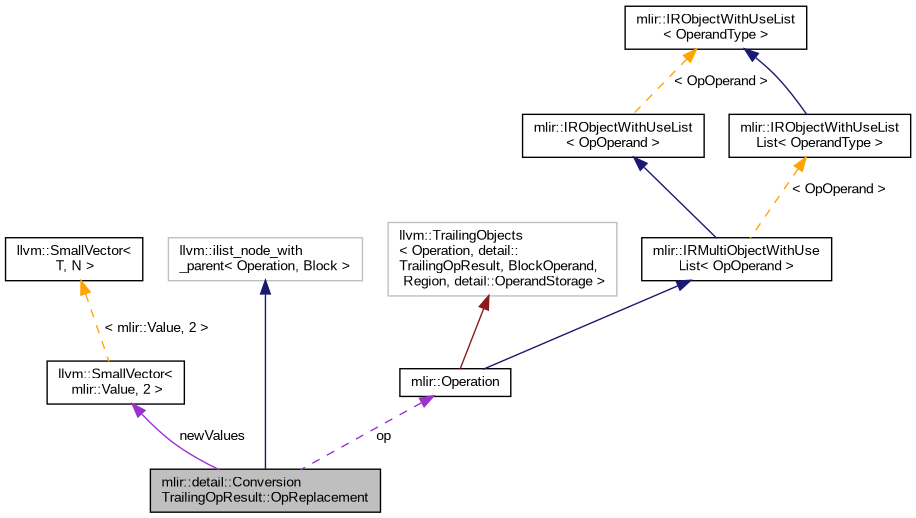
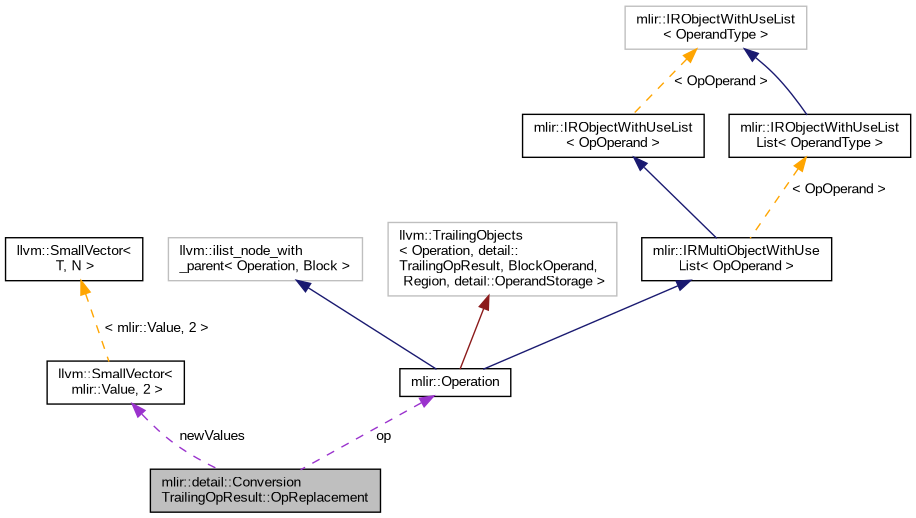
node "mlir::IRObjectWithUseList < OperandType >": color black -> grey75
edge "mlir::detail::Conversion TrailingOpResult::OpReplacement" -> "llvm::ilist_node_with _parent< Operation, Block >": now "mlir::Operation" -> "llvm::ilist_node_with _parent< Operation, Block >"
edge "mlir::detail::Conversion TrailingOpResult::OpReplacement" -> "llvm::SmallVector< mlir::Value, 2 >": style solid -> dashed
